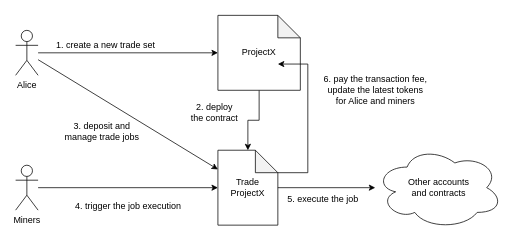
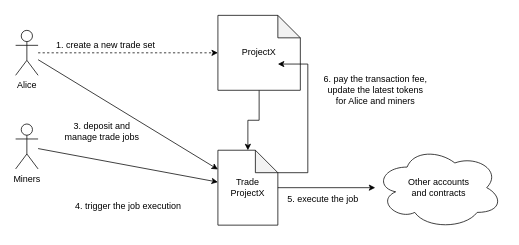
edge "Alice" -> "ProjectX": style solid -> dashed
node "2. deploy the contract": removed
node "Miners": moved (27, 188) -> (27, 147)
